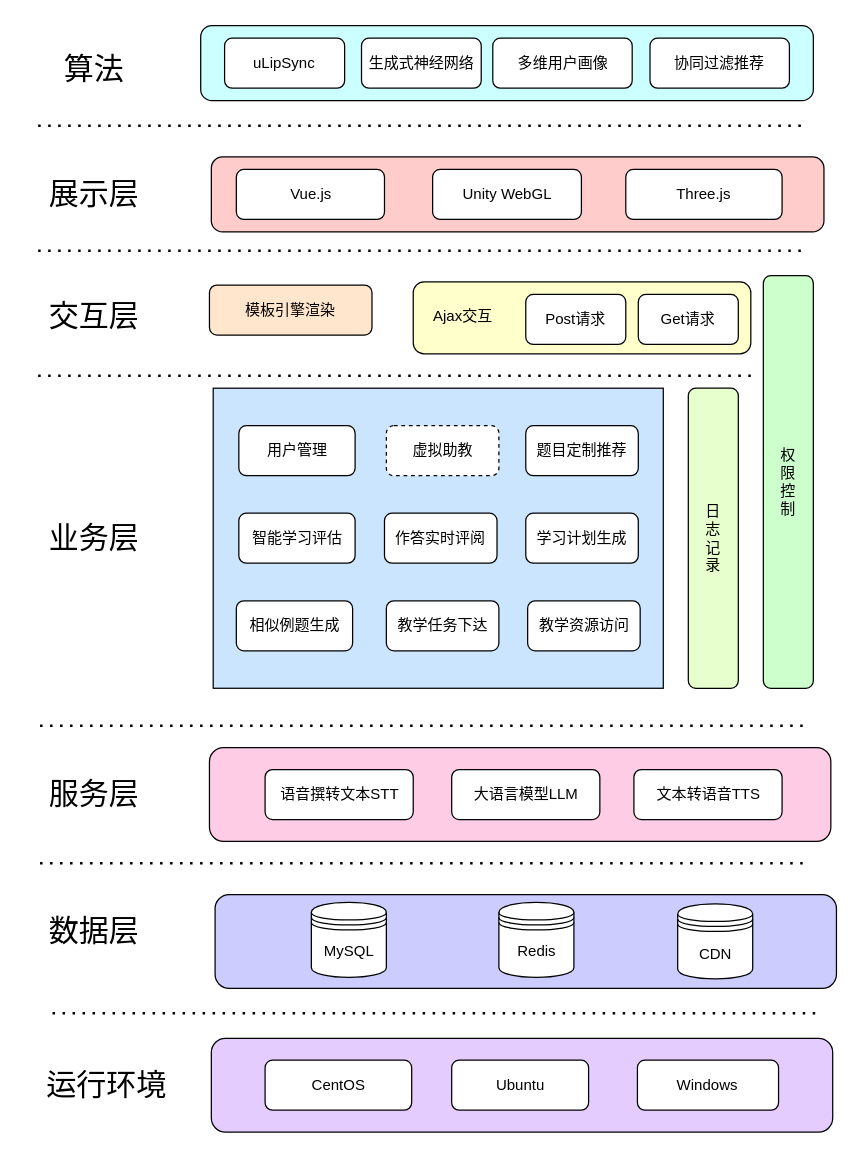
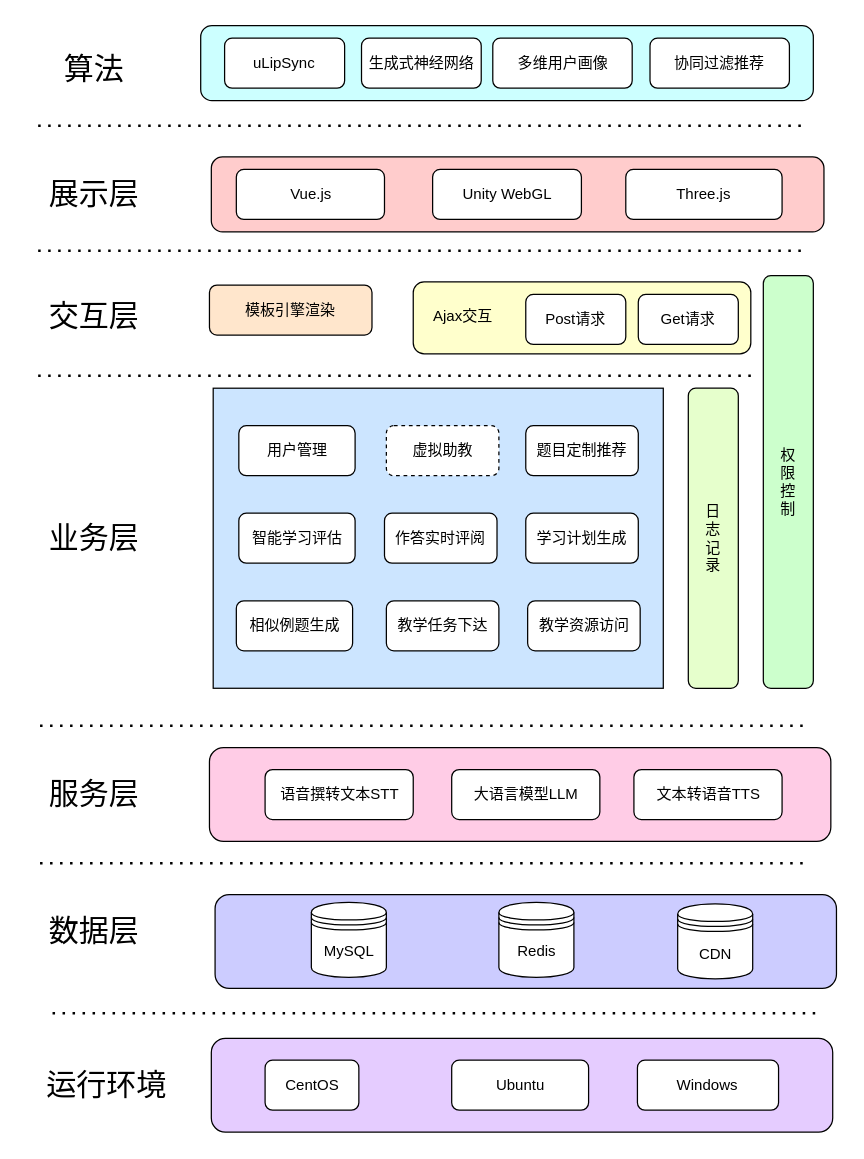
node "CentOS": size 147x50 -> 94x50
